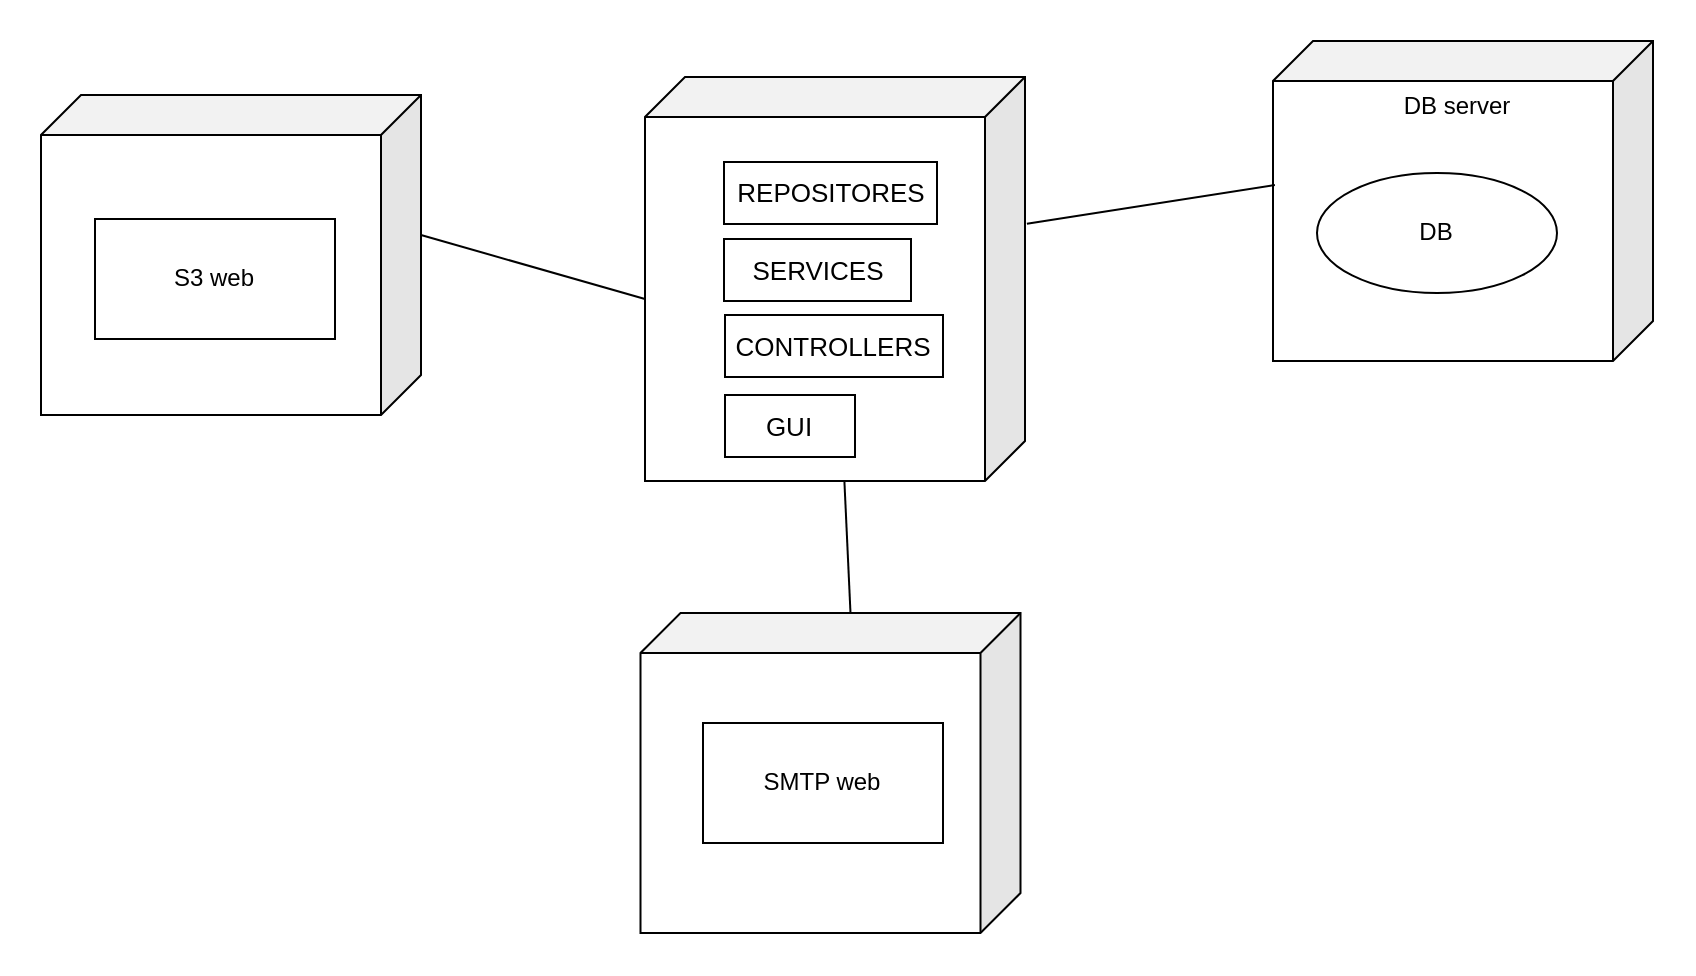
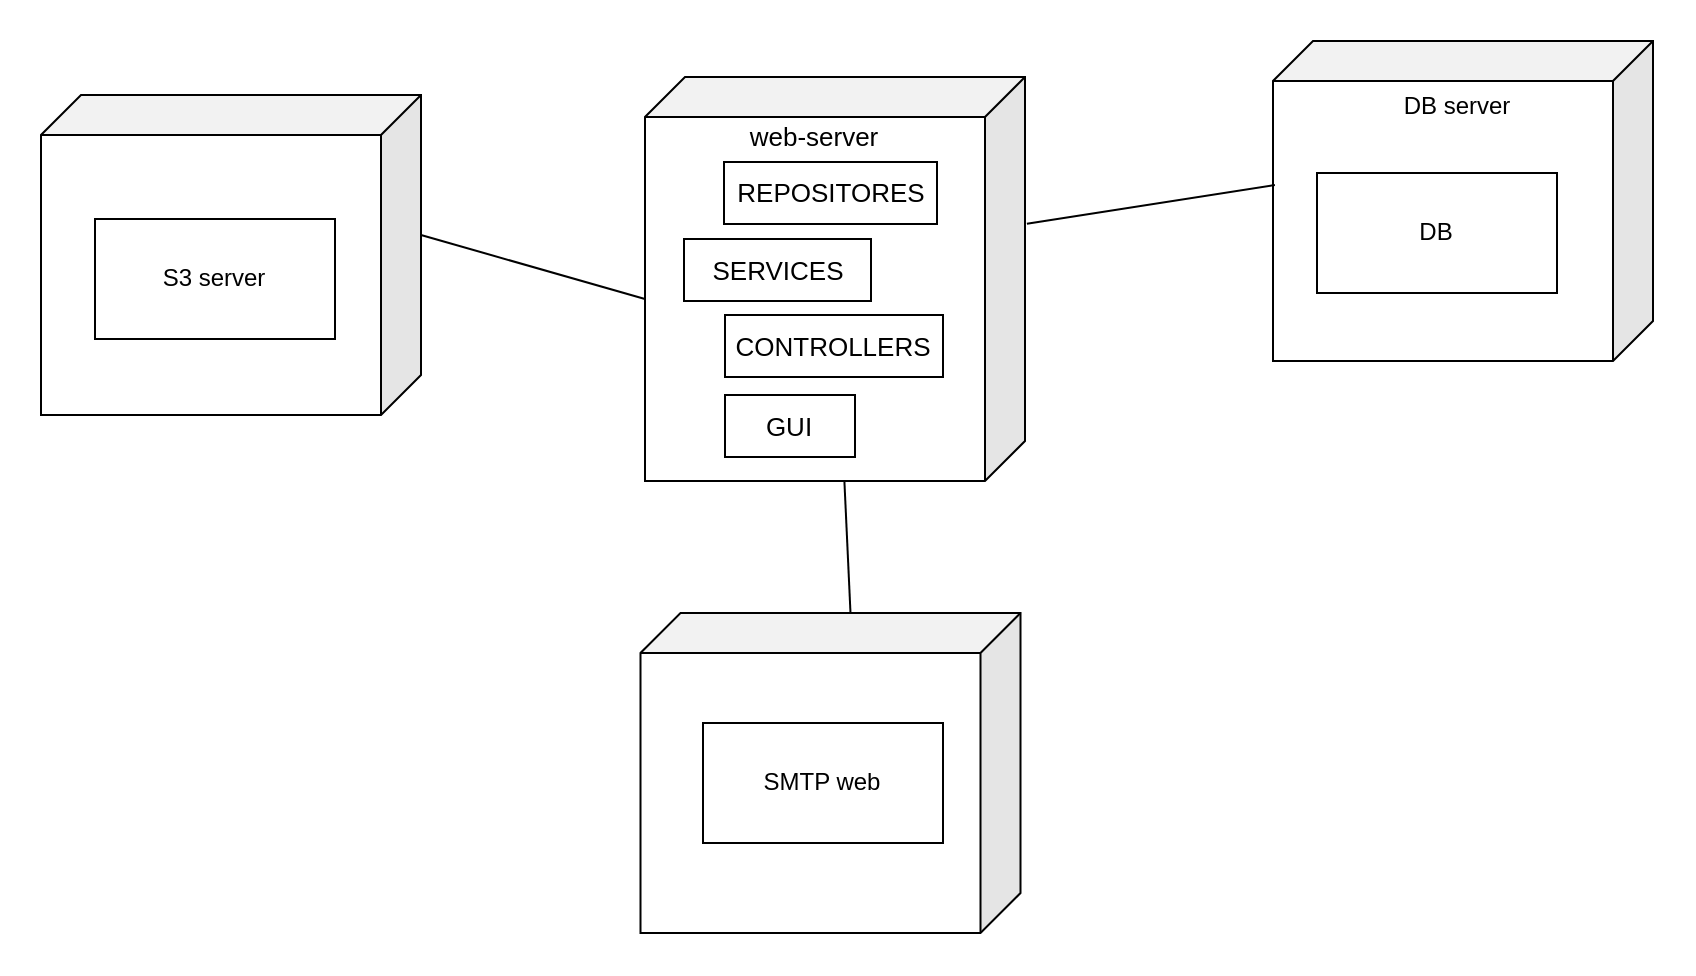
node "web-server": added
node "DB": shape ellipse -> rectangle
node "SERVICES": moved (818, 270) -> (778, 270)
node "S3 web": label "S3 web" -> "S3 server"
